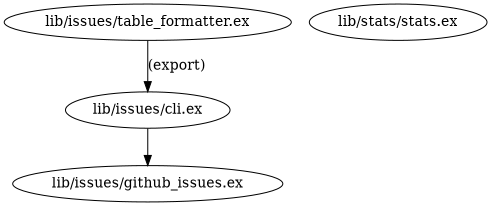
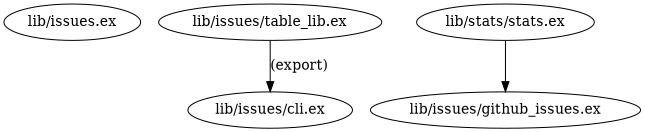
node "lib/issues.ex": added
node "lib/issues/table_formatter.ex": label "lib/issues/table_formatter.ex" -> "lib/issues/table_lib.ex"
edge "lib/issues/cli.ex" -> "lib/issues/github_issues.ex": now "lib/stats/stats.ex" -> "lib/issues/github_issues.ex"
